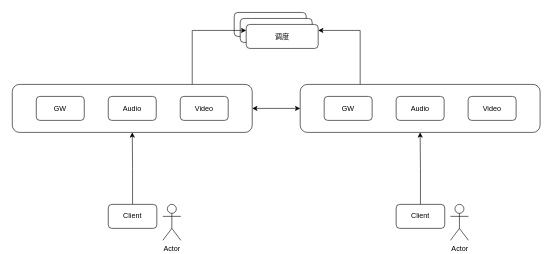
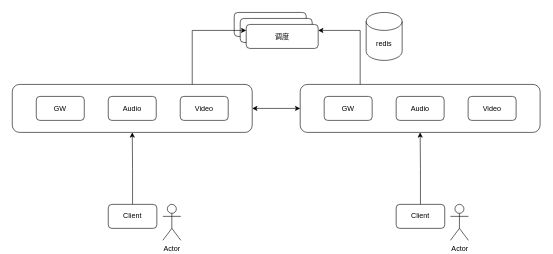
node "redis": added
